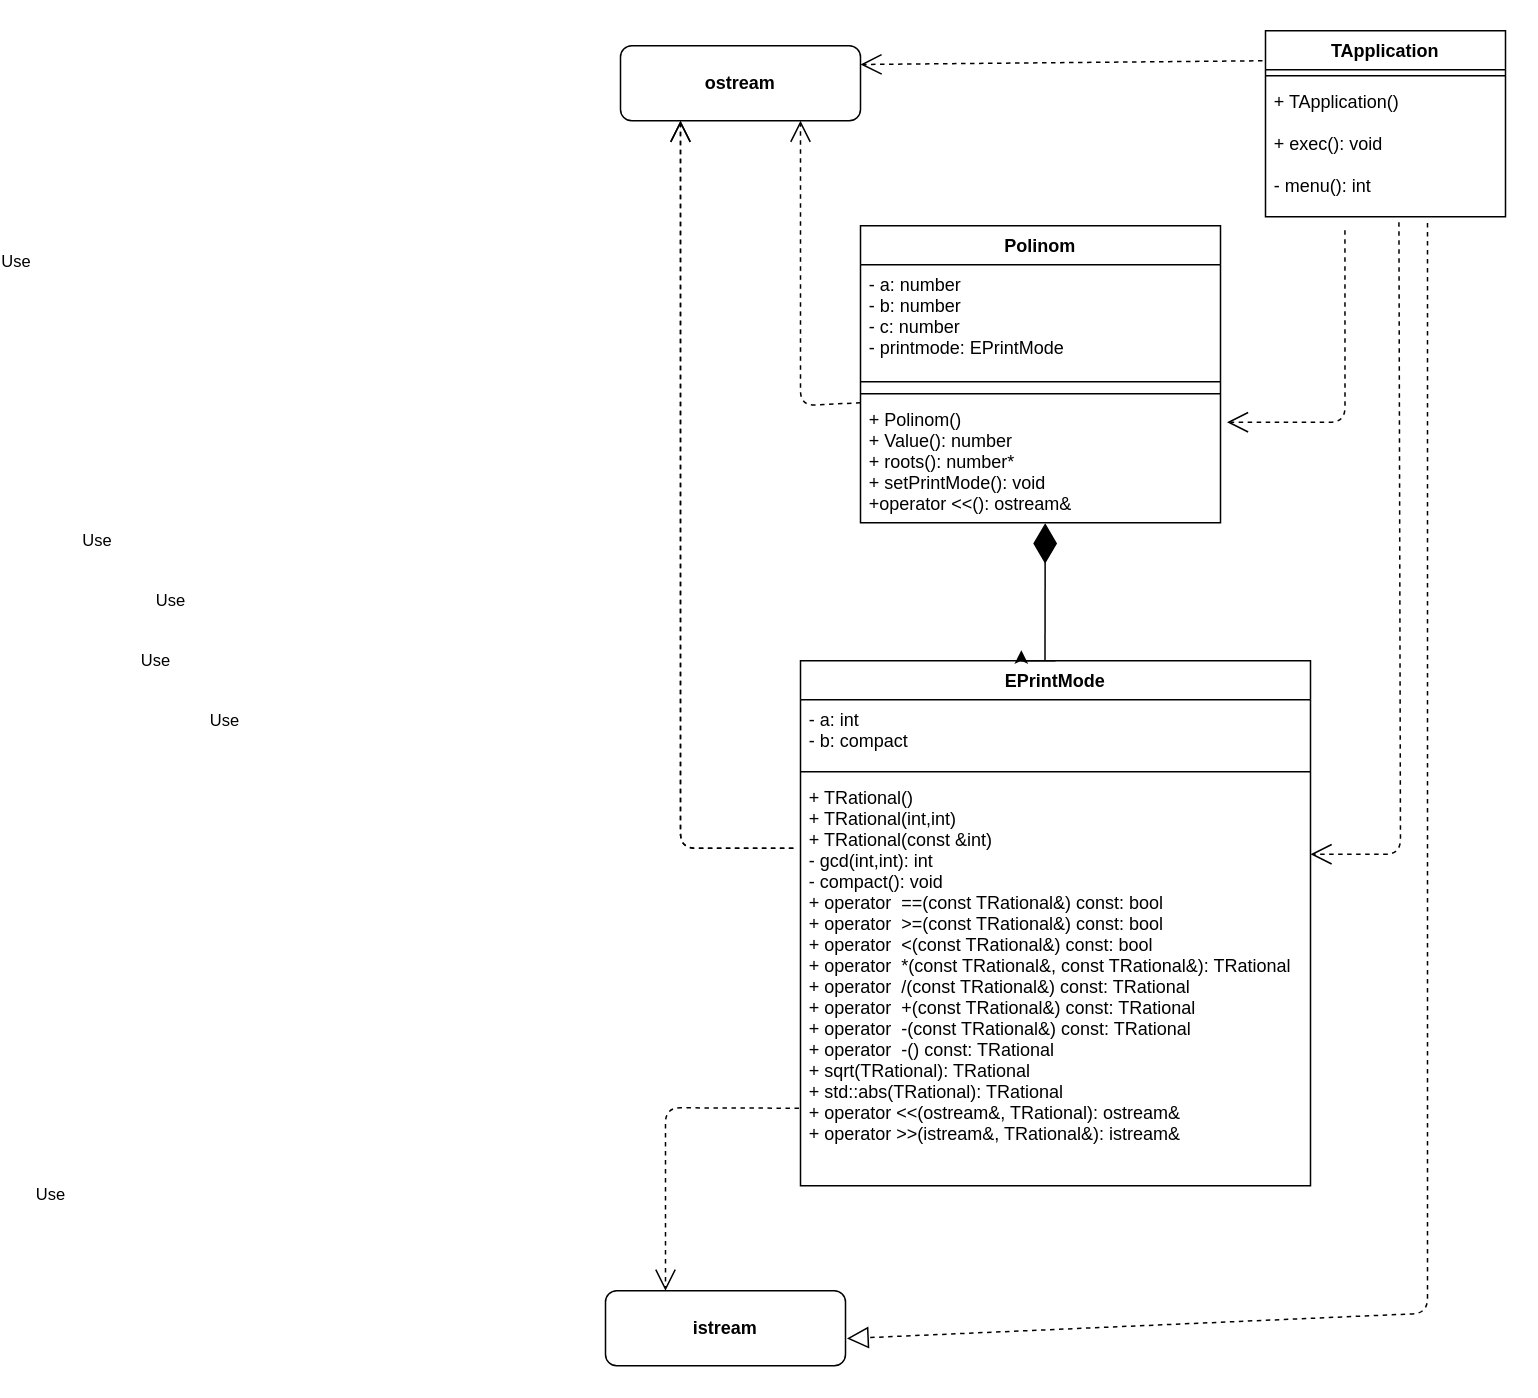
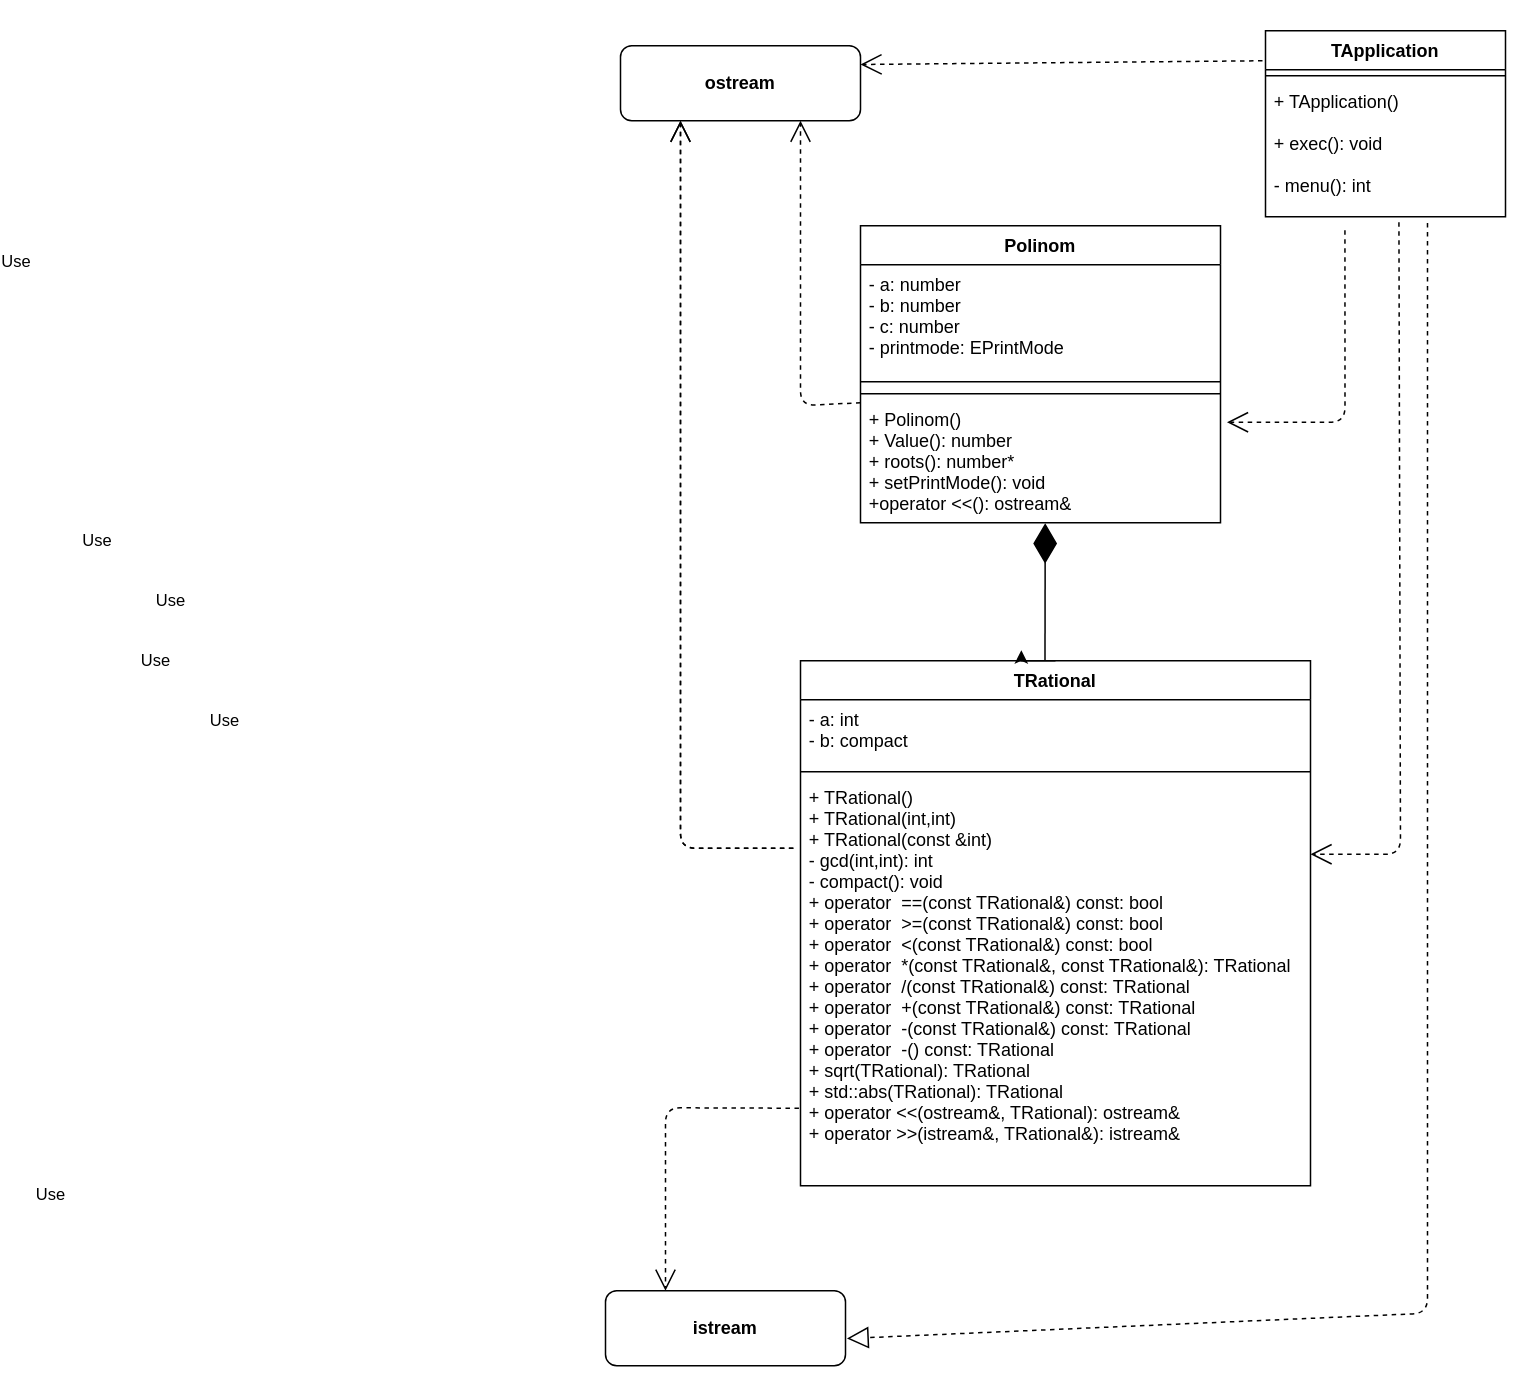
node "EPrintMode": label "EPrintMode" -> "TRational"
